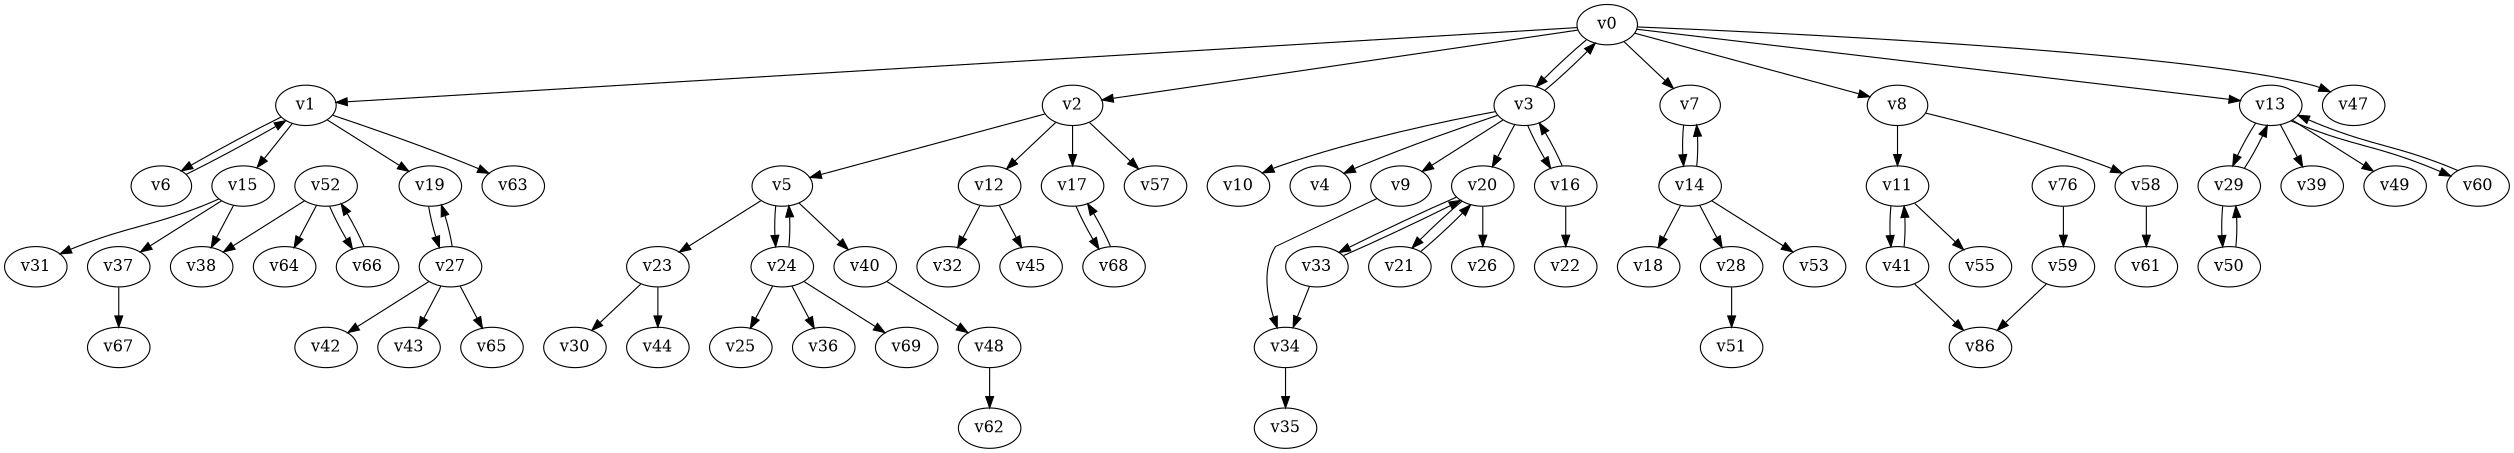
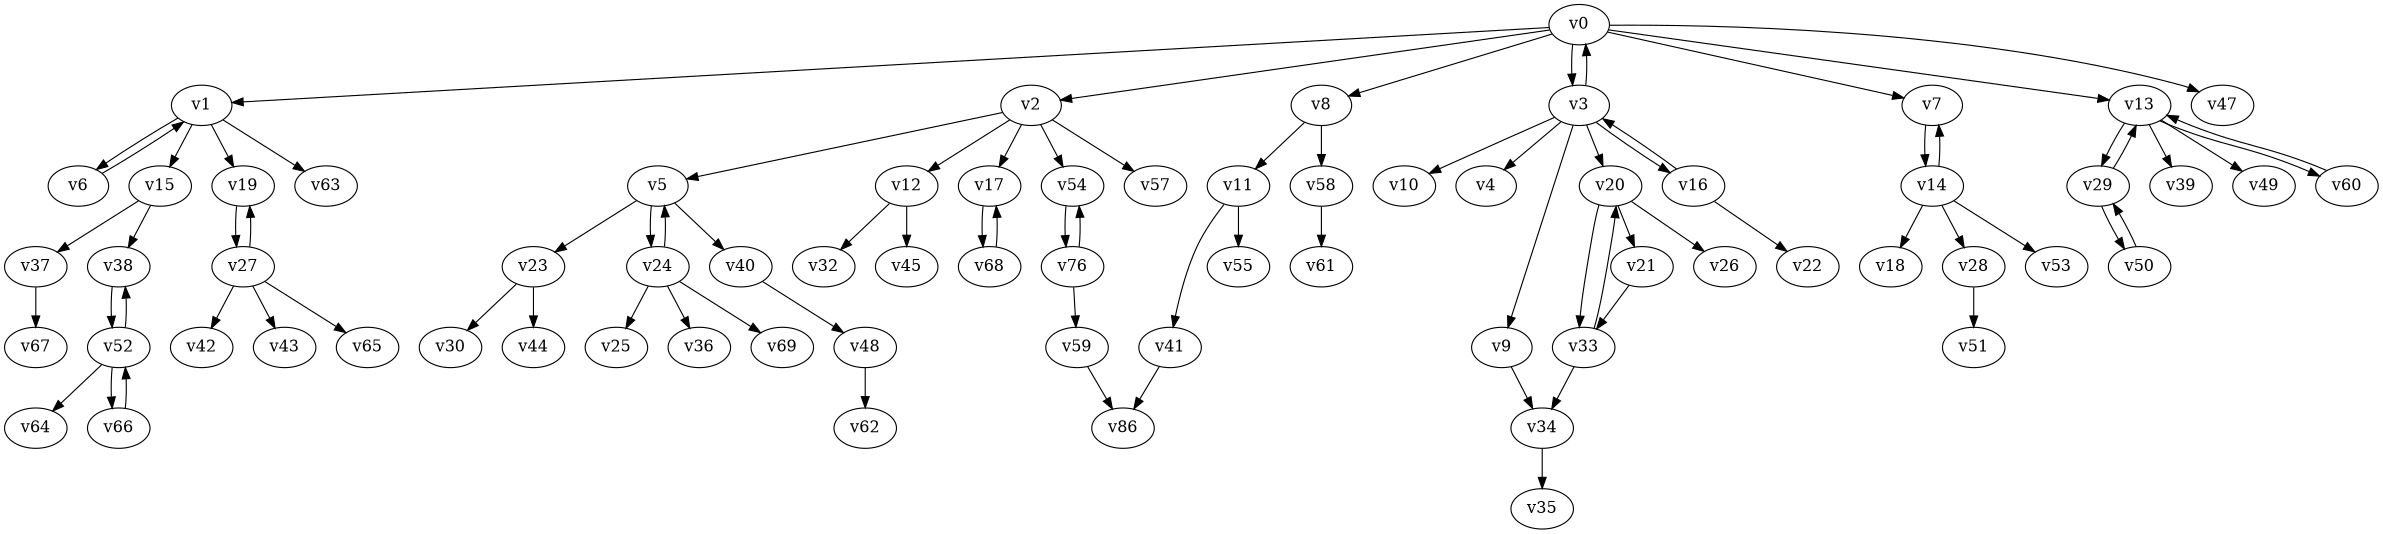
node "v54": added
edge "v41" -> "v11": removed
edge "v21" -> "v20": now "v21" -> "v33"
node "v31": removed
edge "v38" -> "v52": added
